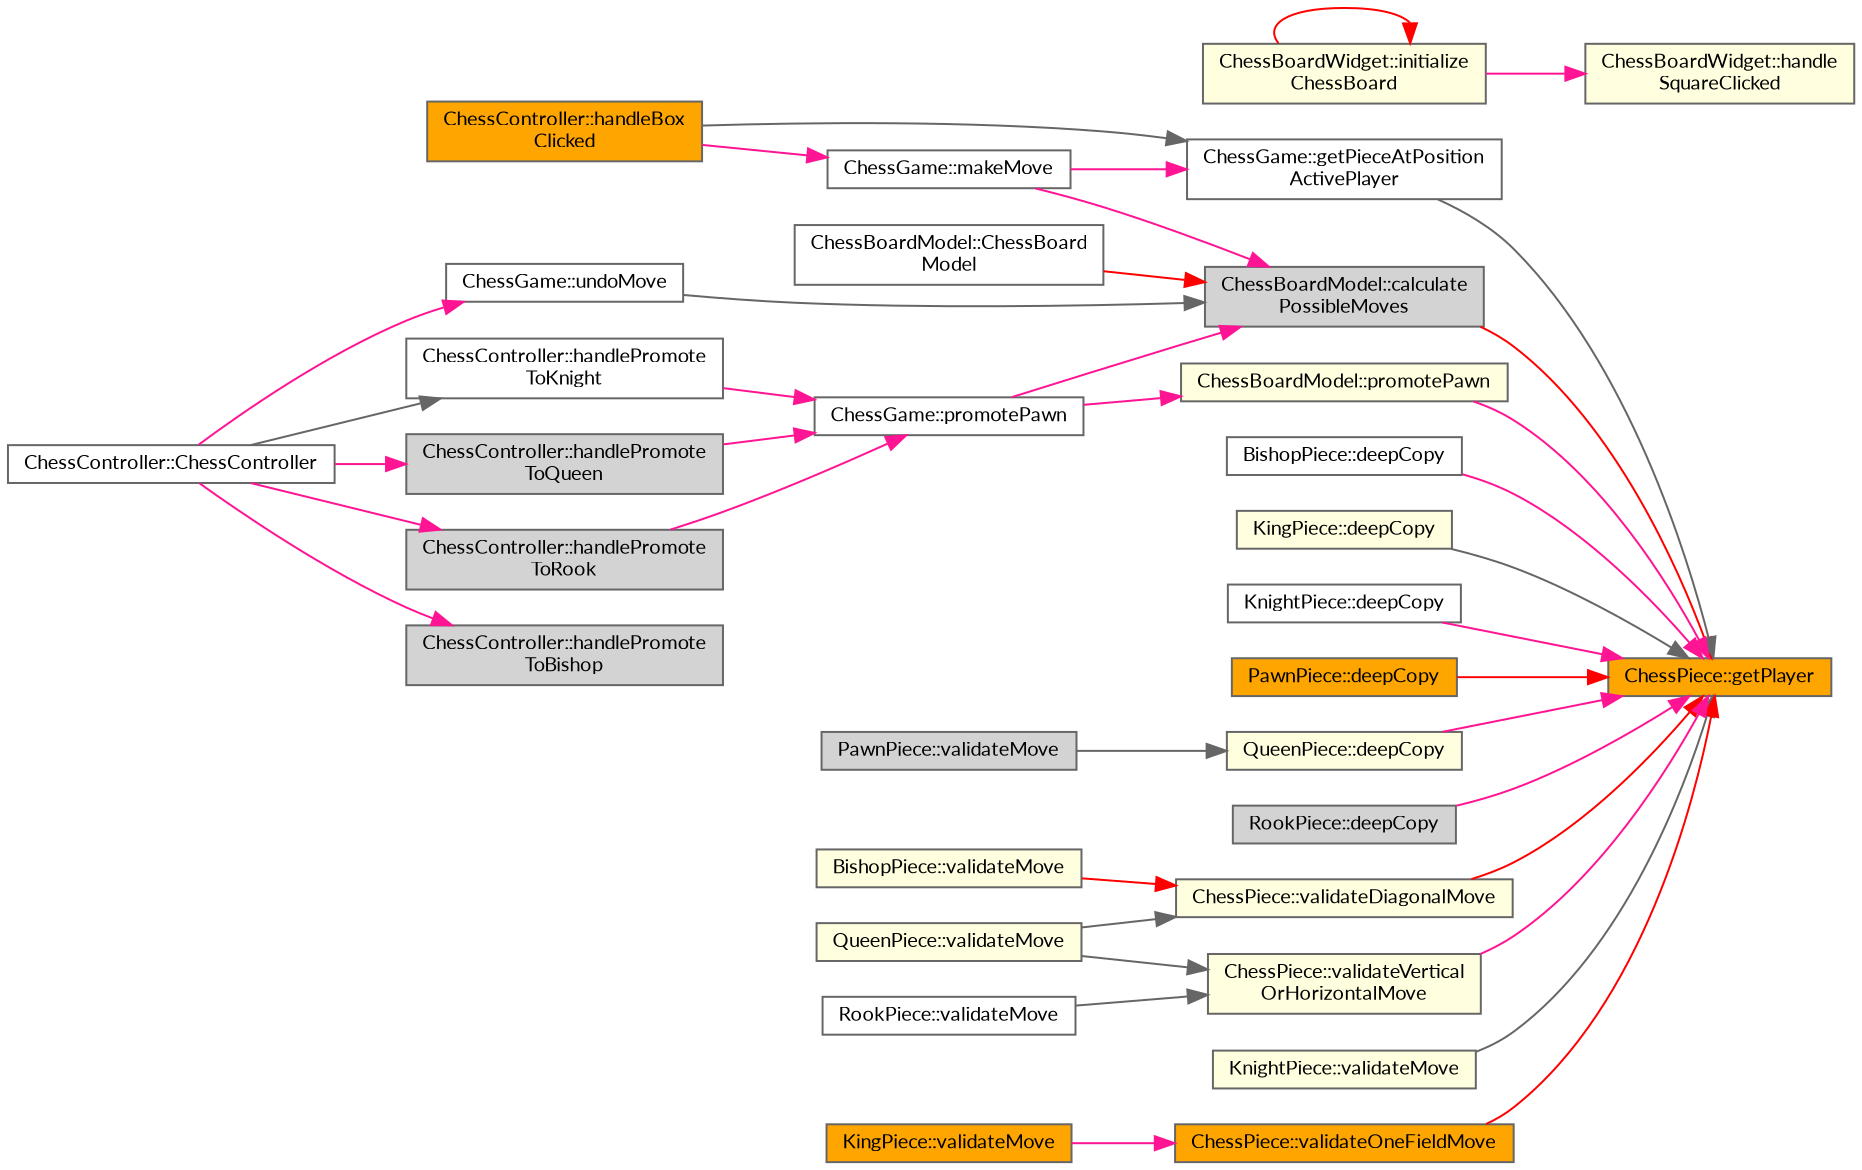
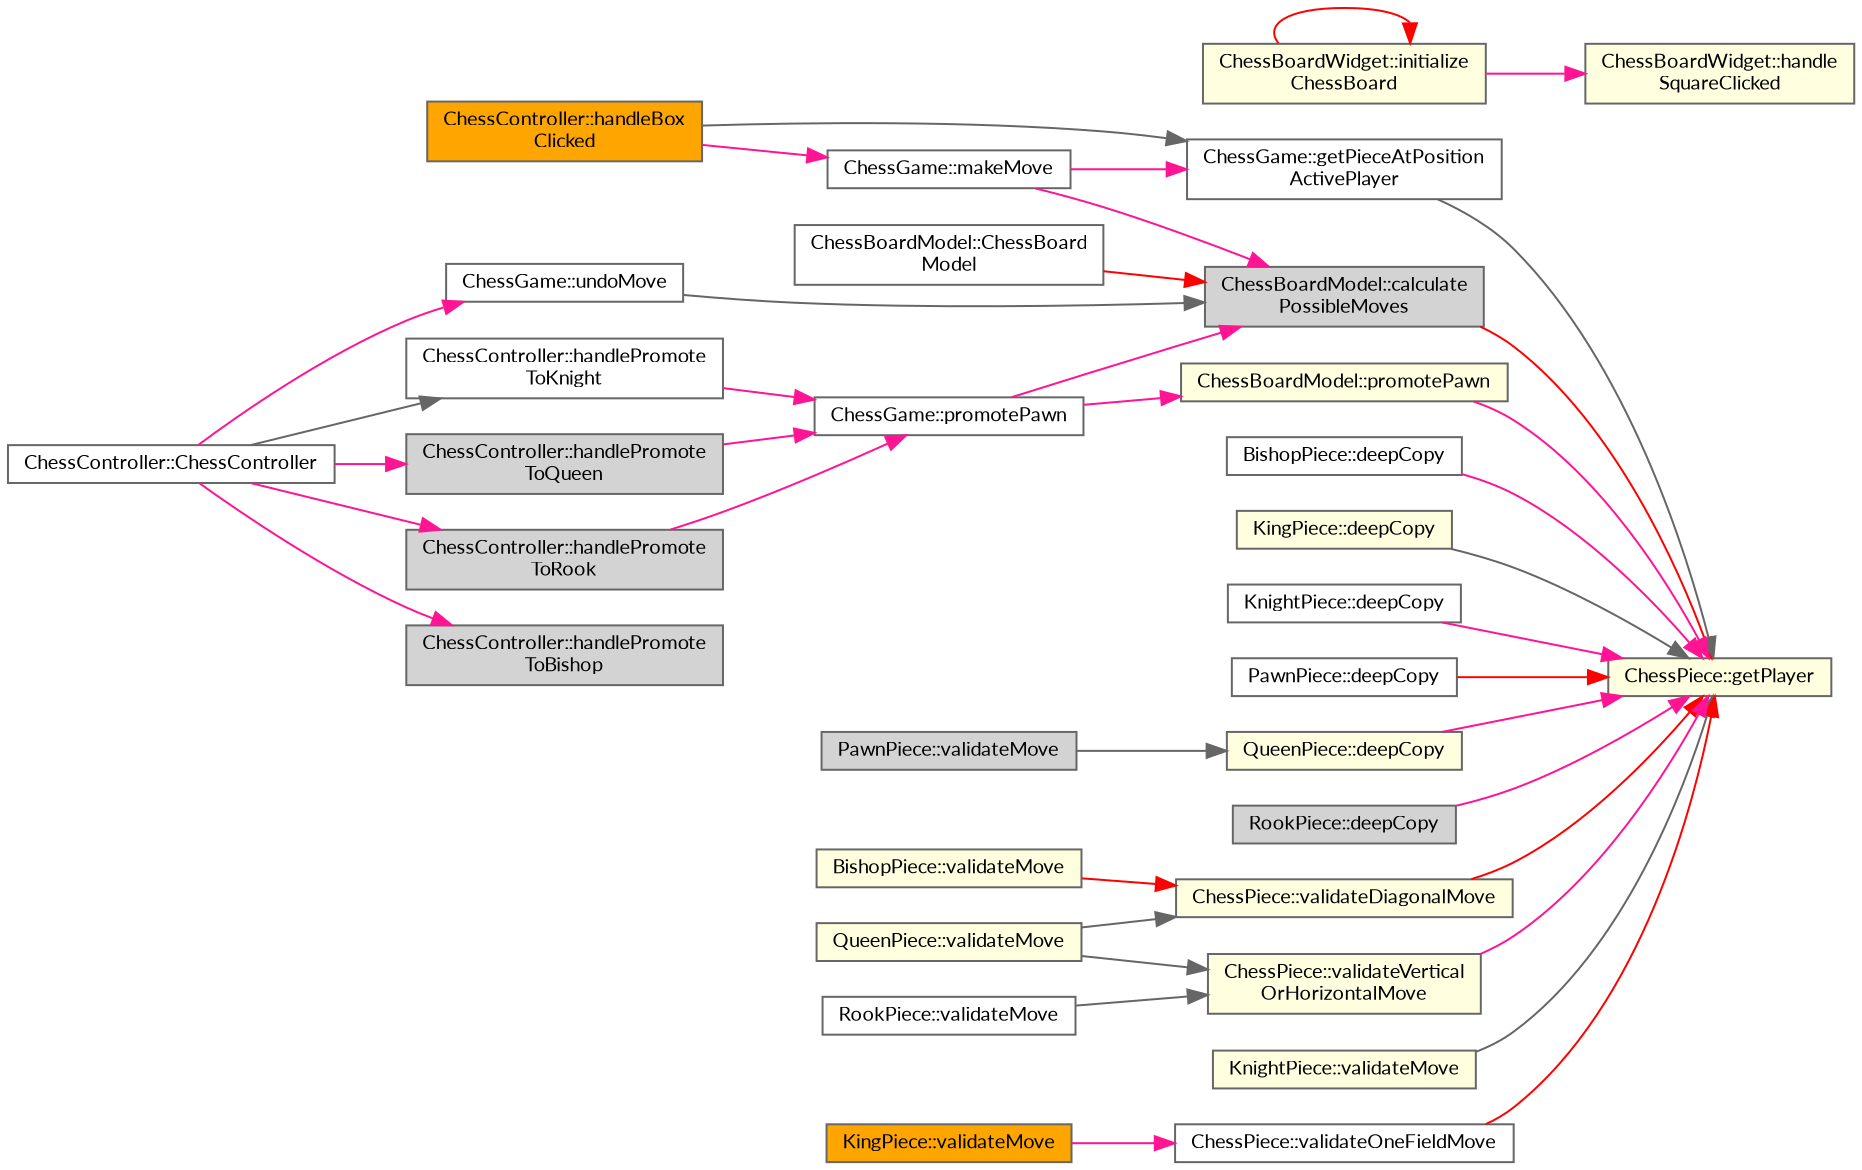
node "PawnPiece::deepCopy": fillcolor orange -> white
node "ChessPiece::getPlayer": fillcolor orange -> lightyellow
node "ChessPiece::validateOneFieldMove": fillcolor orange -> white
